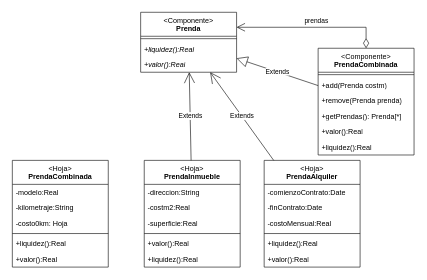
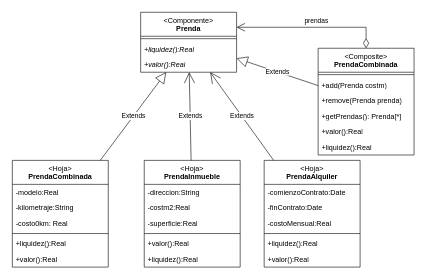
node "<Componente> PrendaCombinada": label "<Componente> PrendaCombinada" -> "<Composite> PrendaCombinada"
edge "<Hoja> PrendaCombinada" -> "<Componente> Prenda": added, label "Extends"
node "-costo0km: Hoja": label "-costo0km: Hoja" -> "-costo0km: Real"
